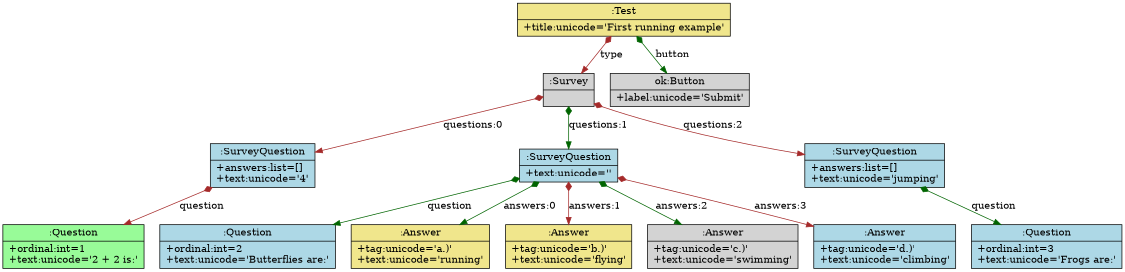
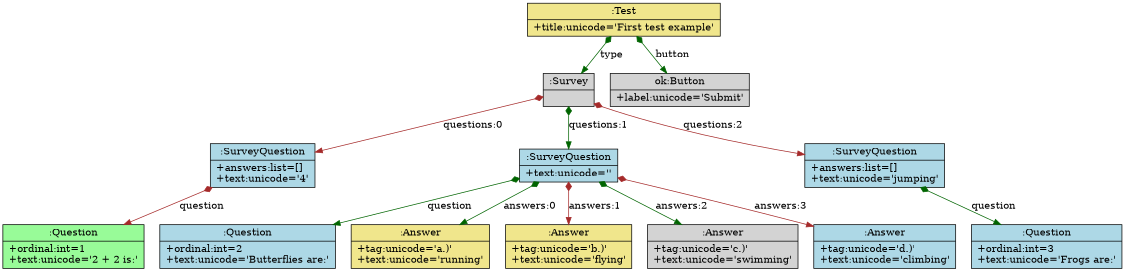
node ":Test": text "+title:unicode='First running example'" -> "+title:unicode='First test example'"
edge ":Test" -- ":Survey": color brown -> darkgreen
